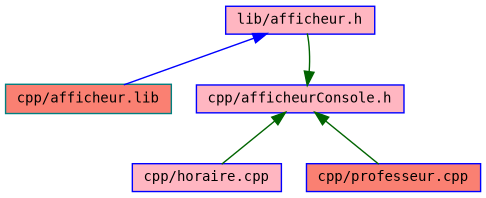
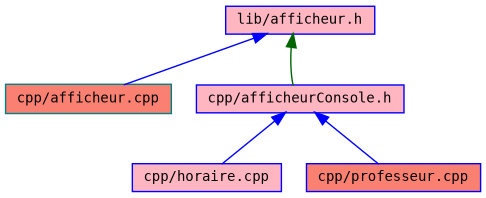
edge "lib/afficheur.h" -> "cpp/afficheurConsole.h": reversed
node "cpp/afficheur.lib": label "cpp/afficheur.lib" -> "cpp/afficheur.cpp"
edge "cpp/horaire.cpp" -> "cpp/afficheurConsole.h": color darkgreen -> blue
edge "cpp/professeur.cpp" -> "cpp/afficheurConsole.h": color darkgreen -> blue
